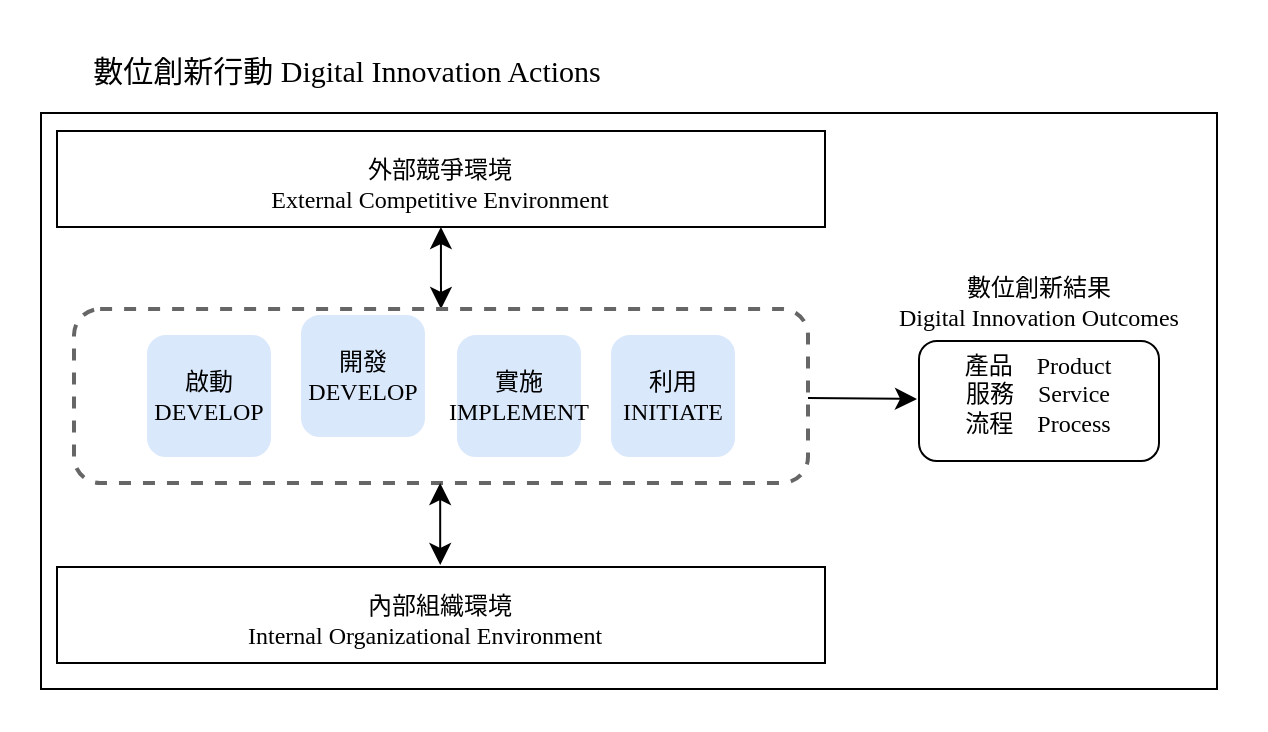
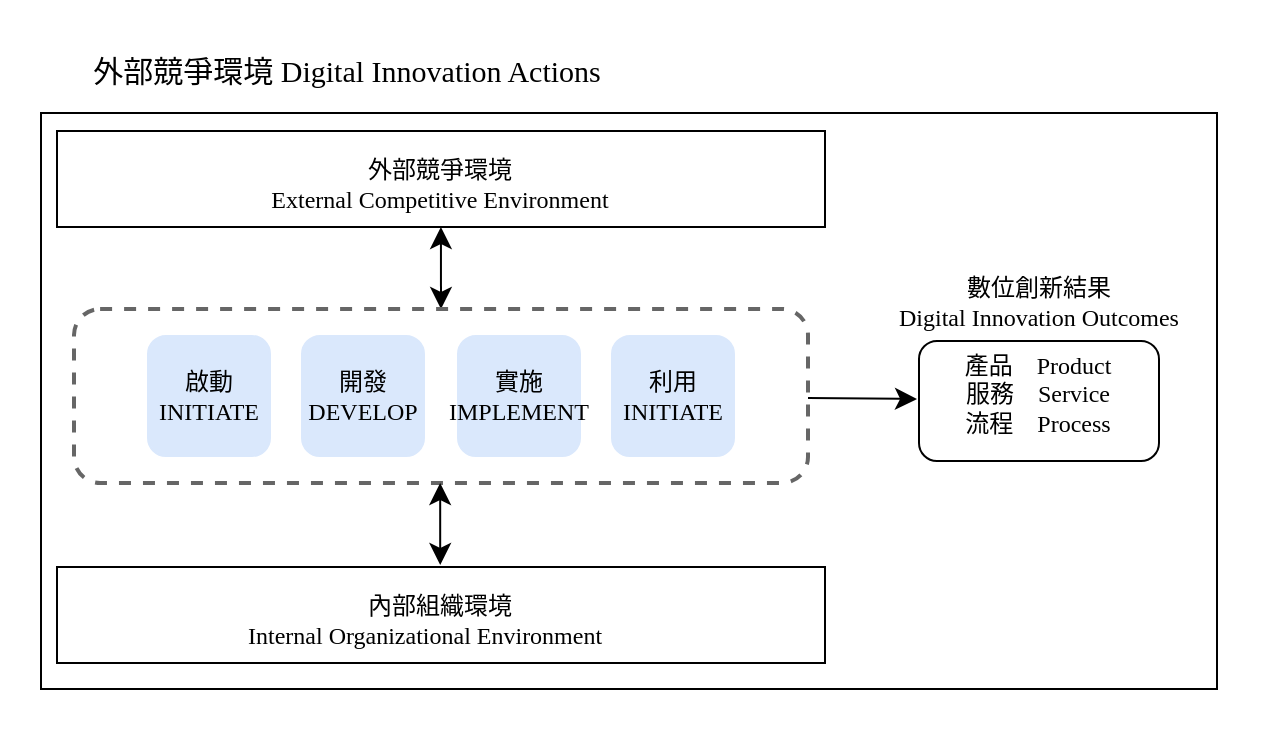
node "數位創新行動 Digital Innovation Actions": label "數位創新行動 Digital Innovation Actions" -> "外部競爭環境 Digital Innovation Actions"
node "開發 DEVELOP": moved (363, 376) -> (363, 396)
node "啟動 DEVELOP": label "啟動 DEVELOP" -> "啟動 INITIATE"
